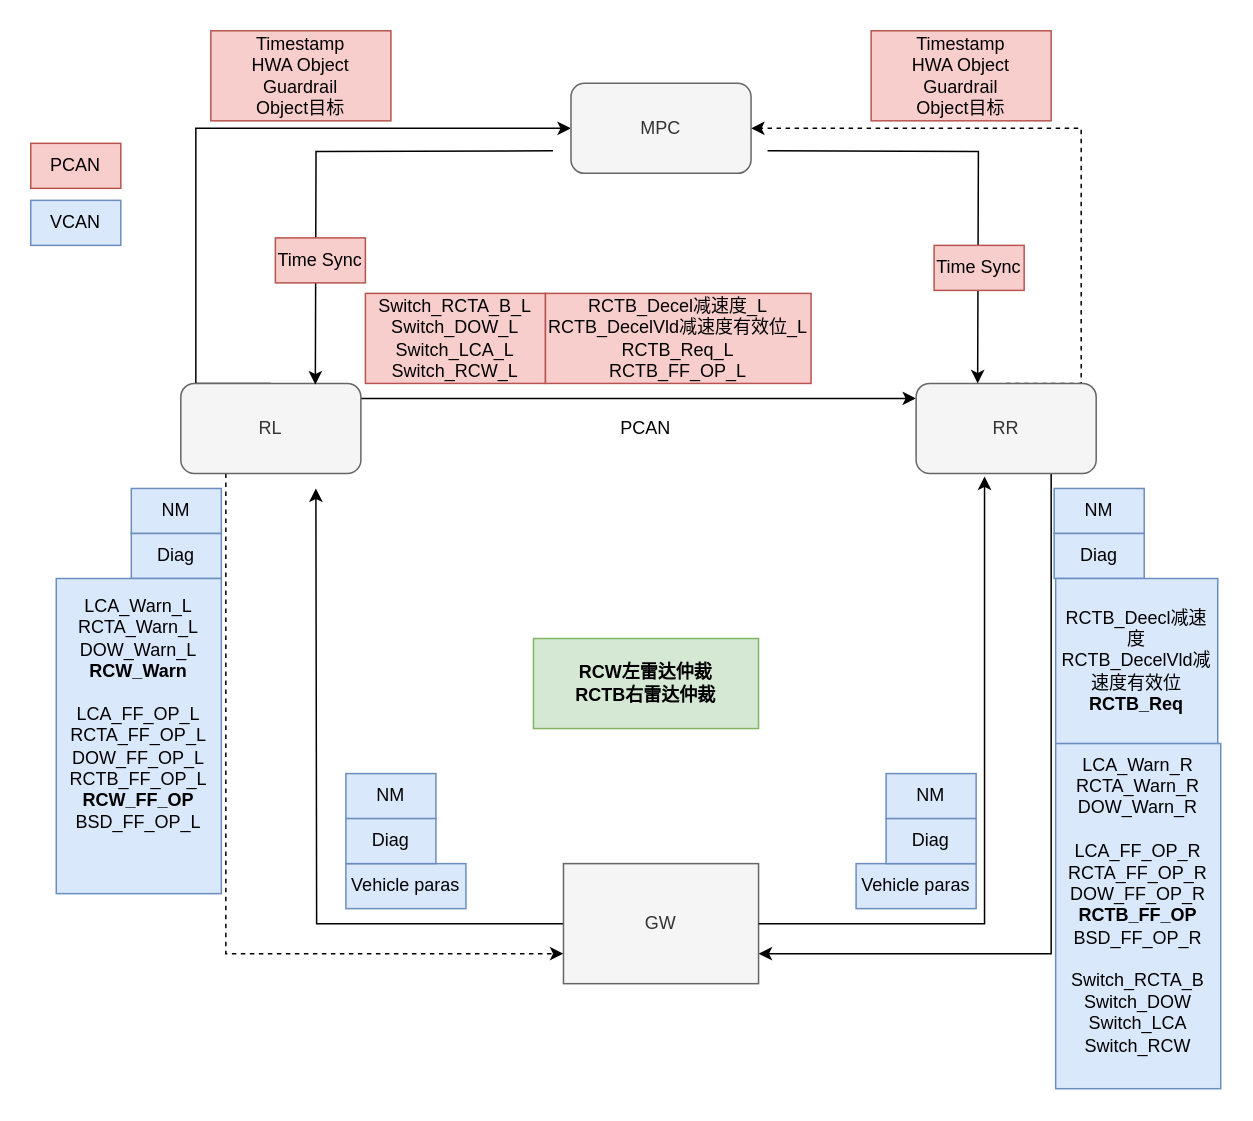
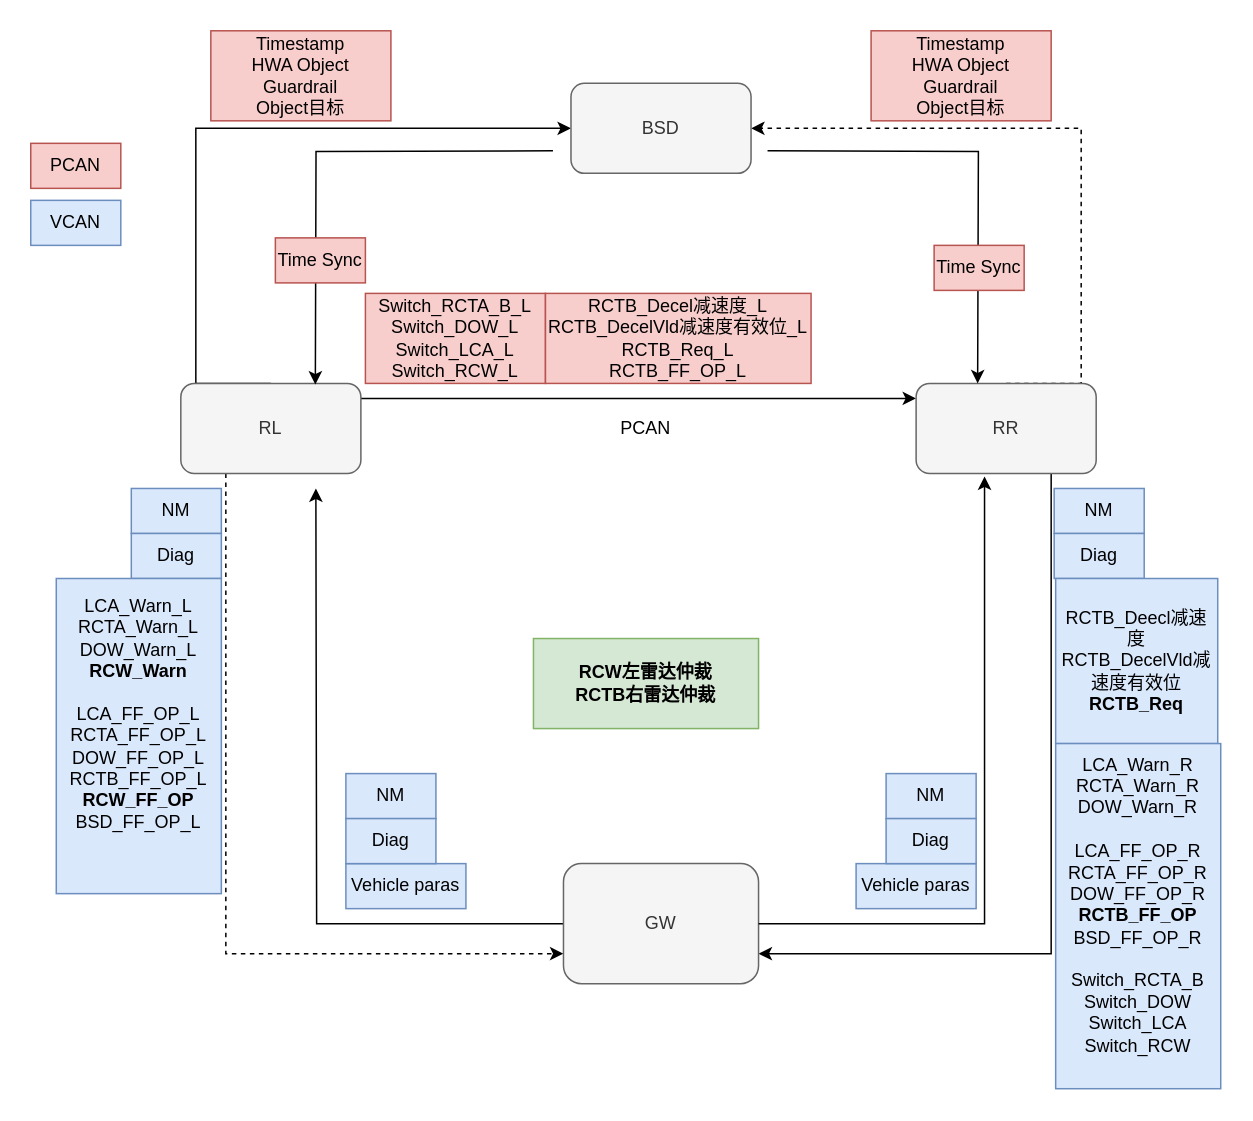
node "MPC": label "MPC" -> "BSD"
node "GW": shape rectangle -> rounded rectangle
